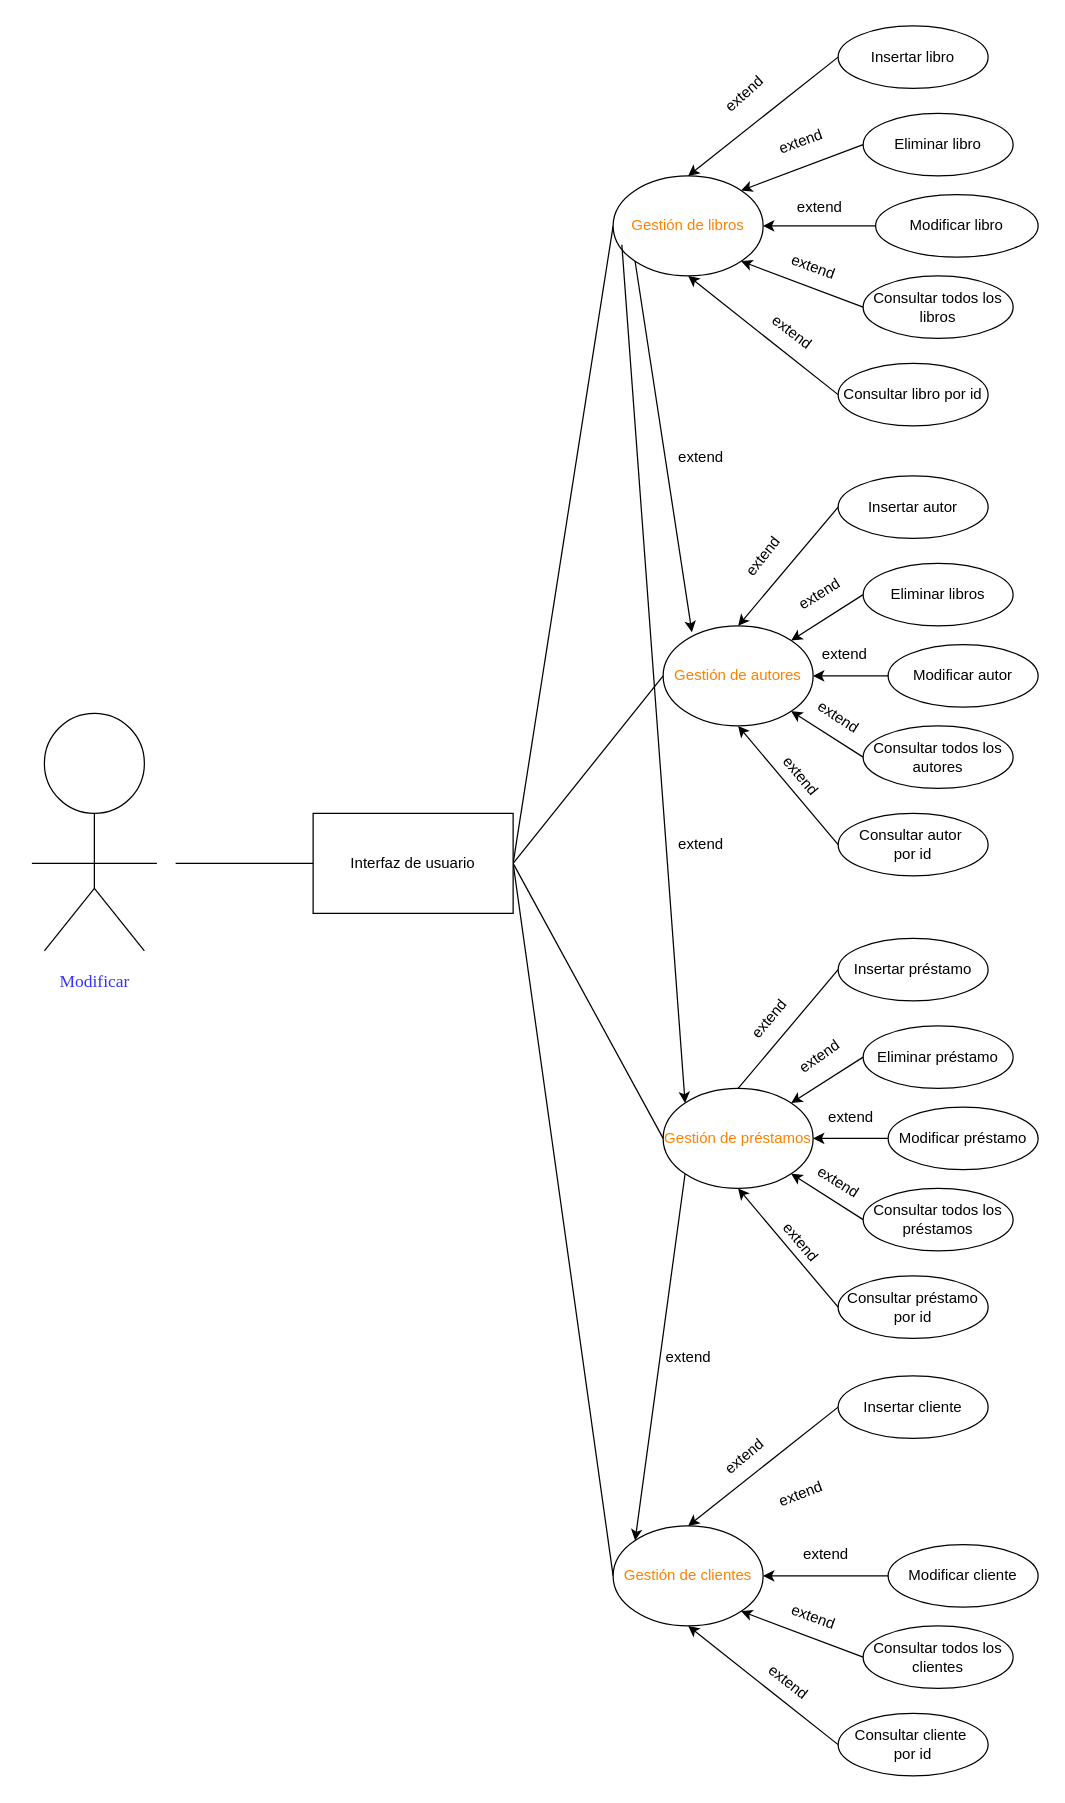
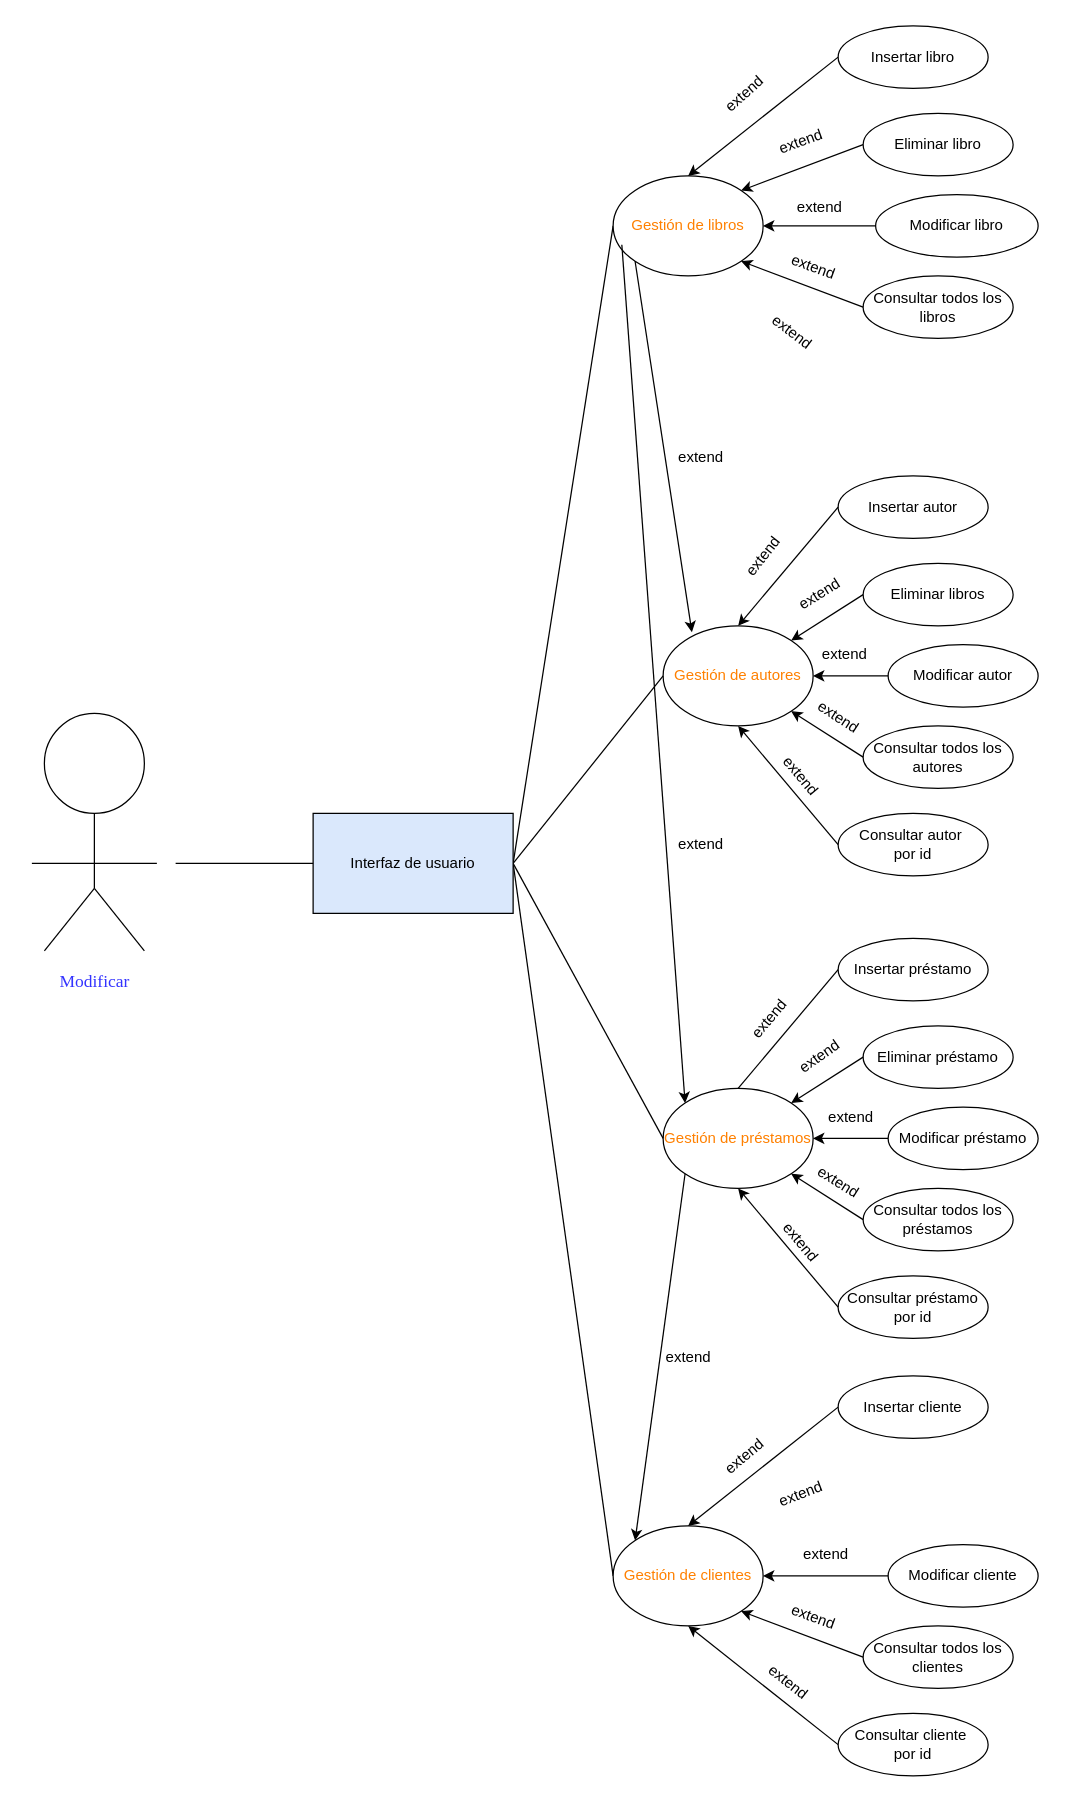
edge "Consultar libro por id" -> "Gestión de libros": removed
node "Consultar libro por id": removed
node "Interfaz de usuario": fillcolor #ffffff -> #dae8fc
